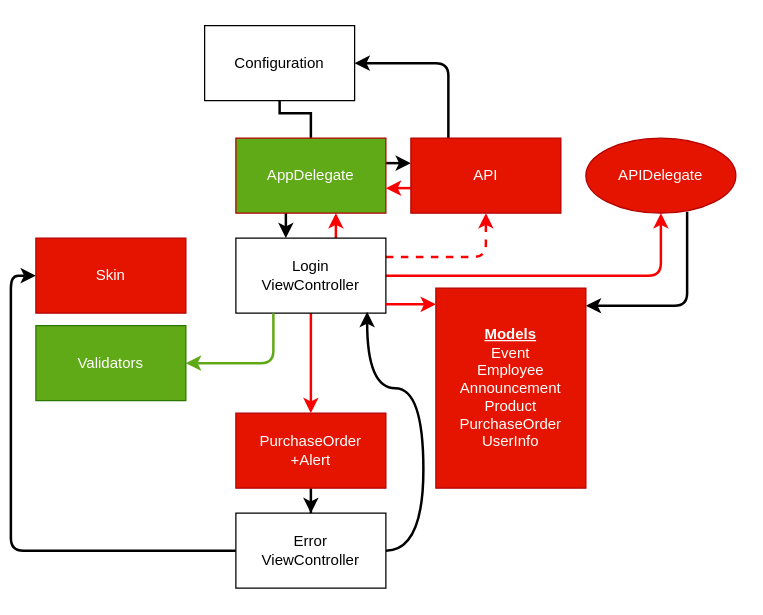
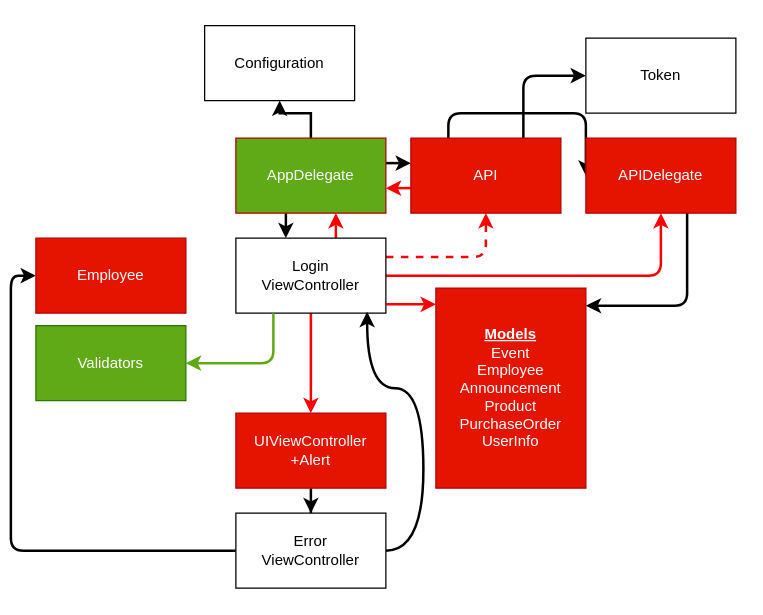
edge "API" -> "Configuration": now "API" -> "APIDelegate"
node "Token": added
edge "API" -> "Token": added
edge "Configuration" -- "AppDelegate": arrowhead none -> classic
node "APIDelegate": shape ellipse -> rectangle
node "Skin": label "Skin" -> "Employee"
node "PurchaseOrder +Alert": label "PurchaseOrder +Alert" -> "UIViewController +Alert"
